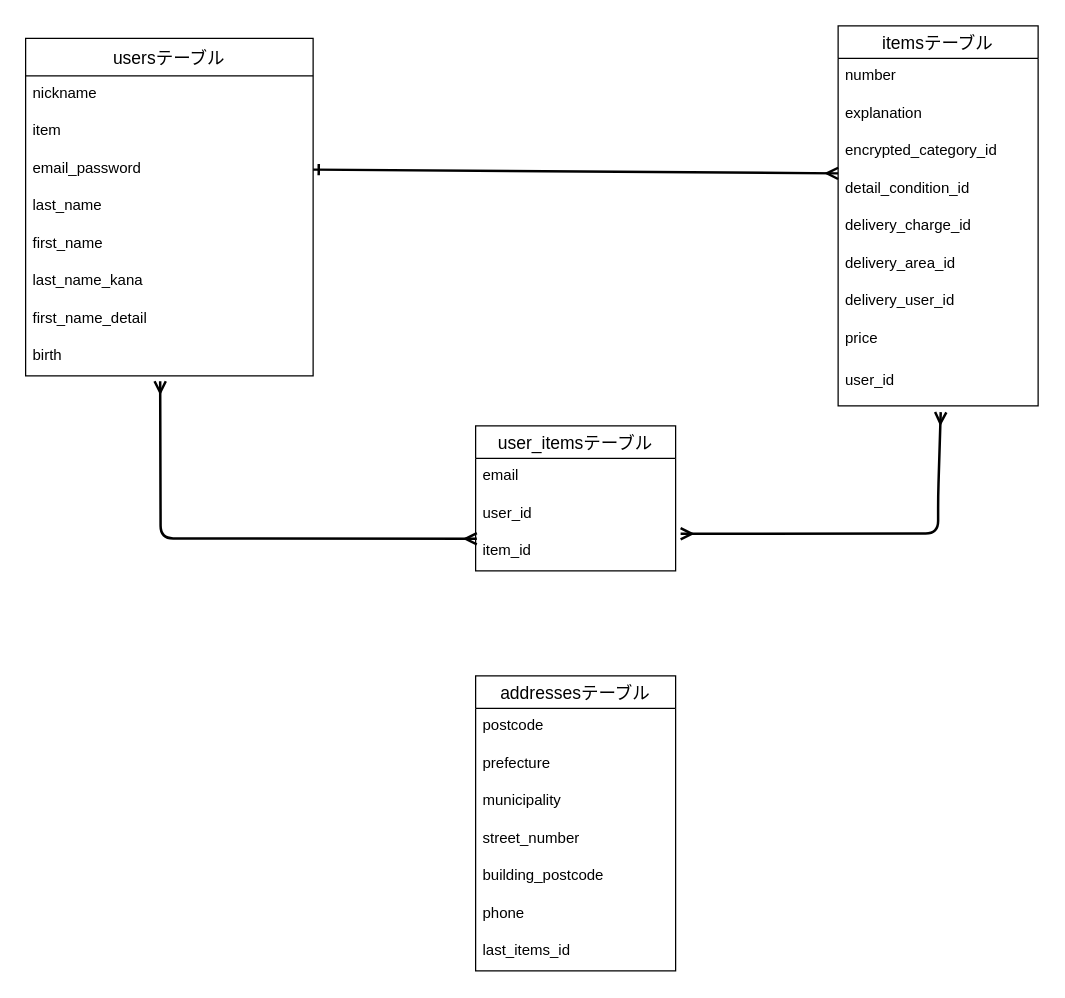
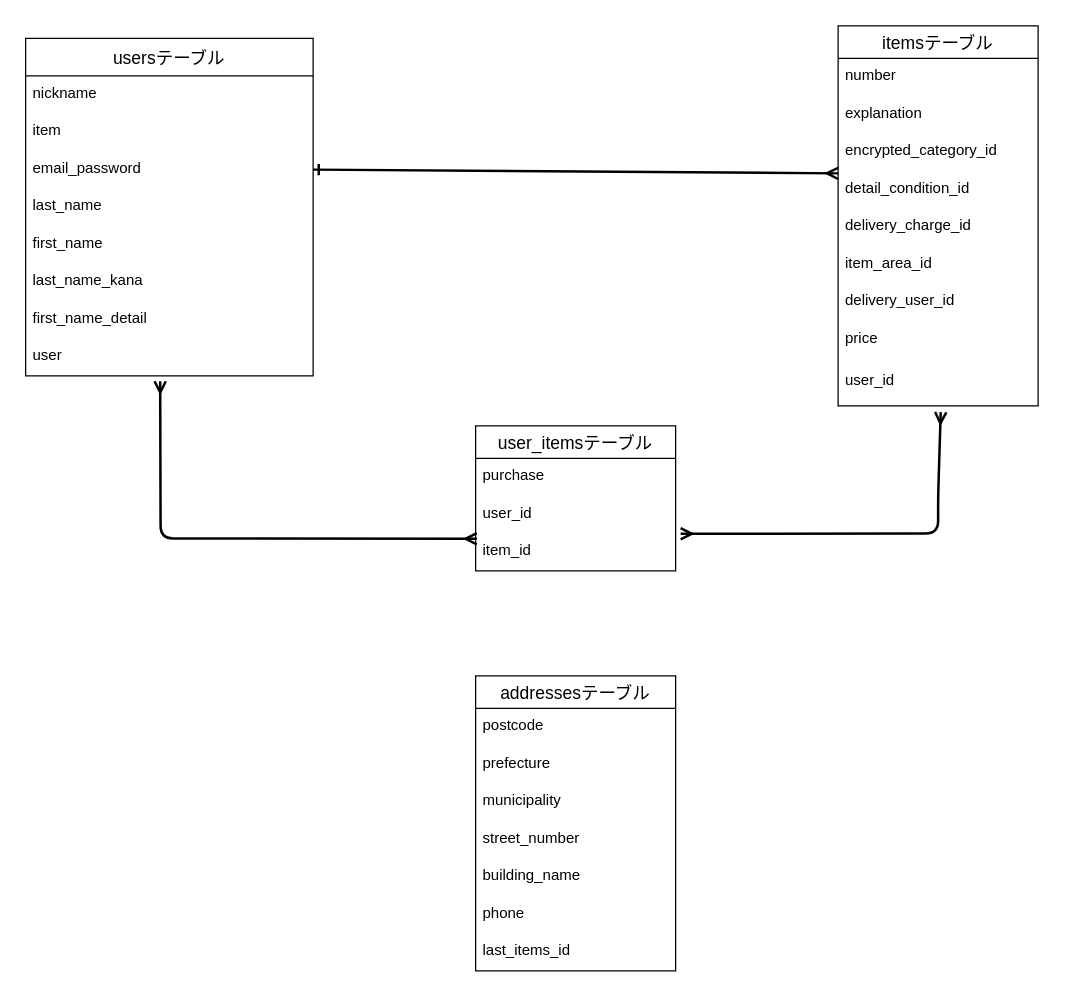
node "delivery_area_id": label "delivery_area_id" -> "item_area_id"
node "birth": label "birth" -> "user"
node "email": label "email" -> "purchase"
node "building_postcode": label "building_postcode" -> "building_name"
